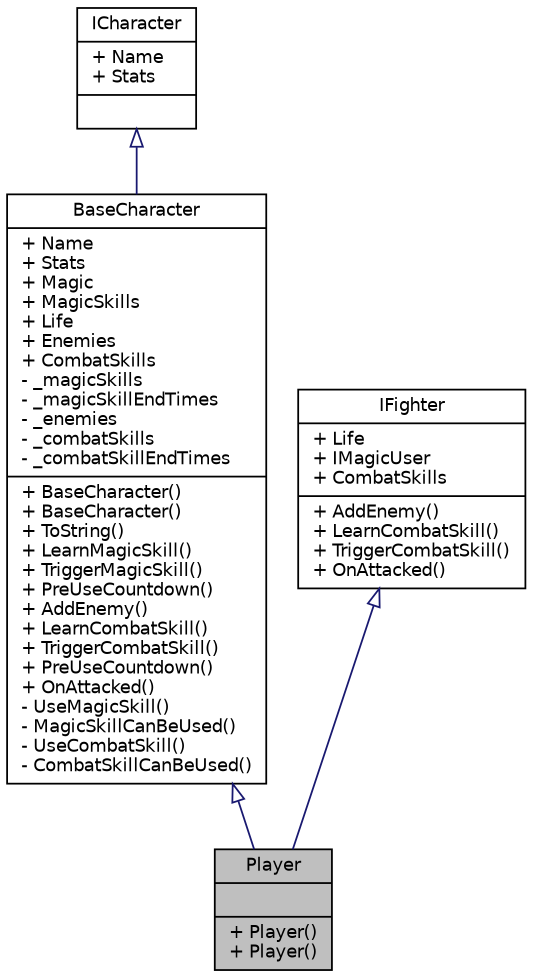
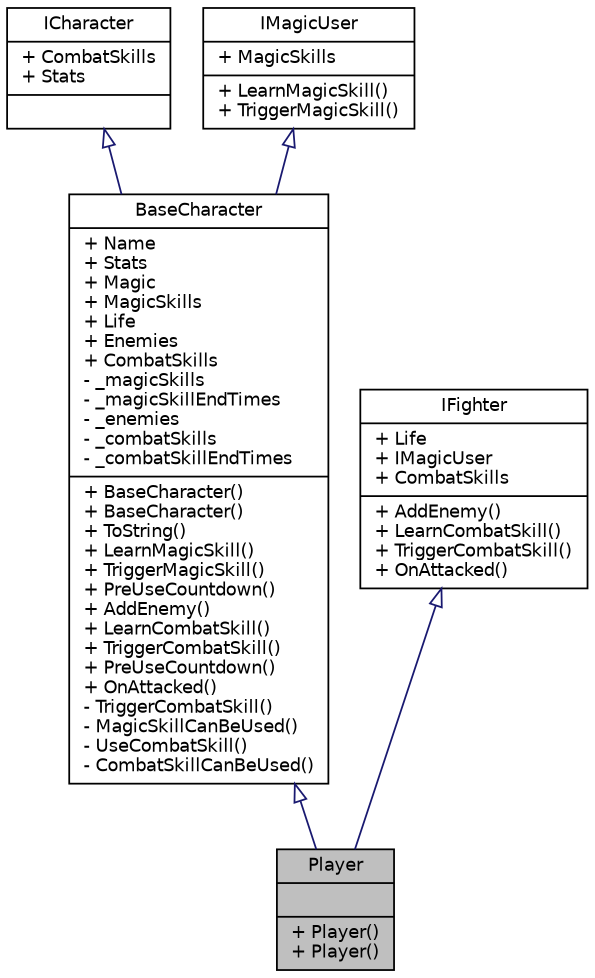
node "ICharacter": text "+ Name" -> "+ CombatSkills"
node "IMagicUser": added
node "BaseCharacter": text "- UseMagicSkill()" -> "- TriggerCombatSkill()"
